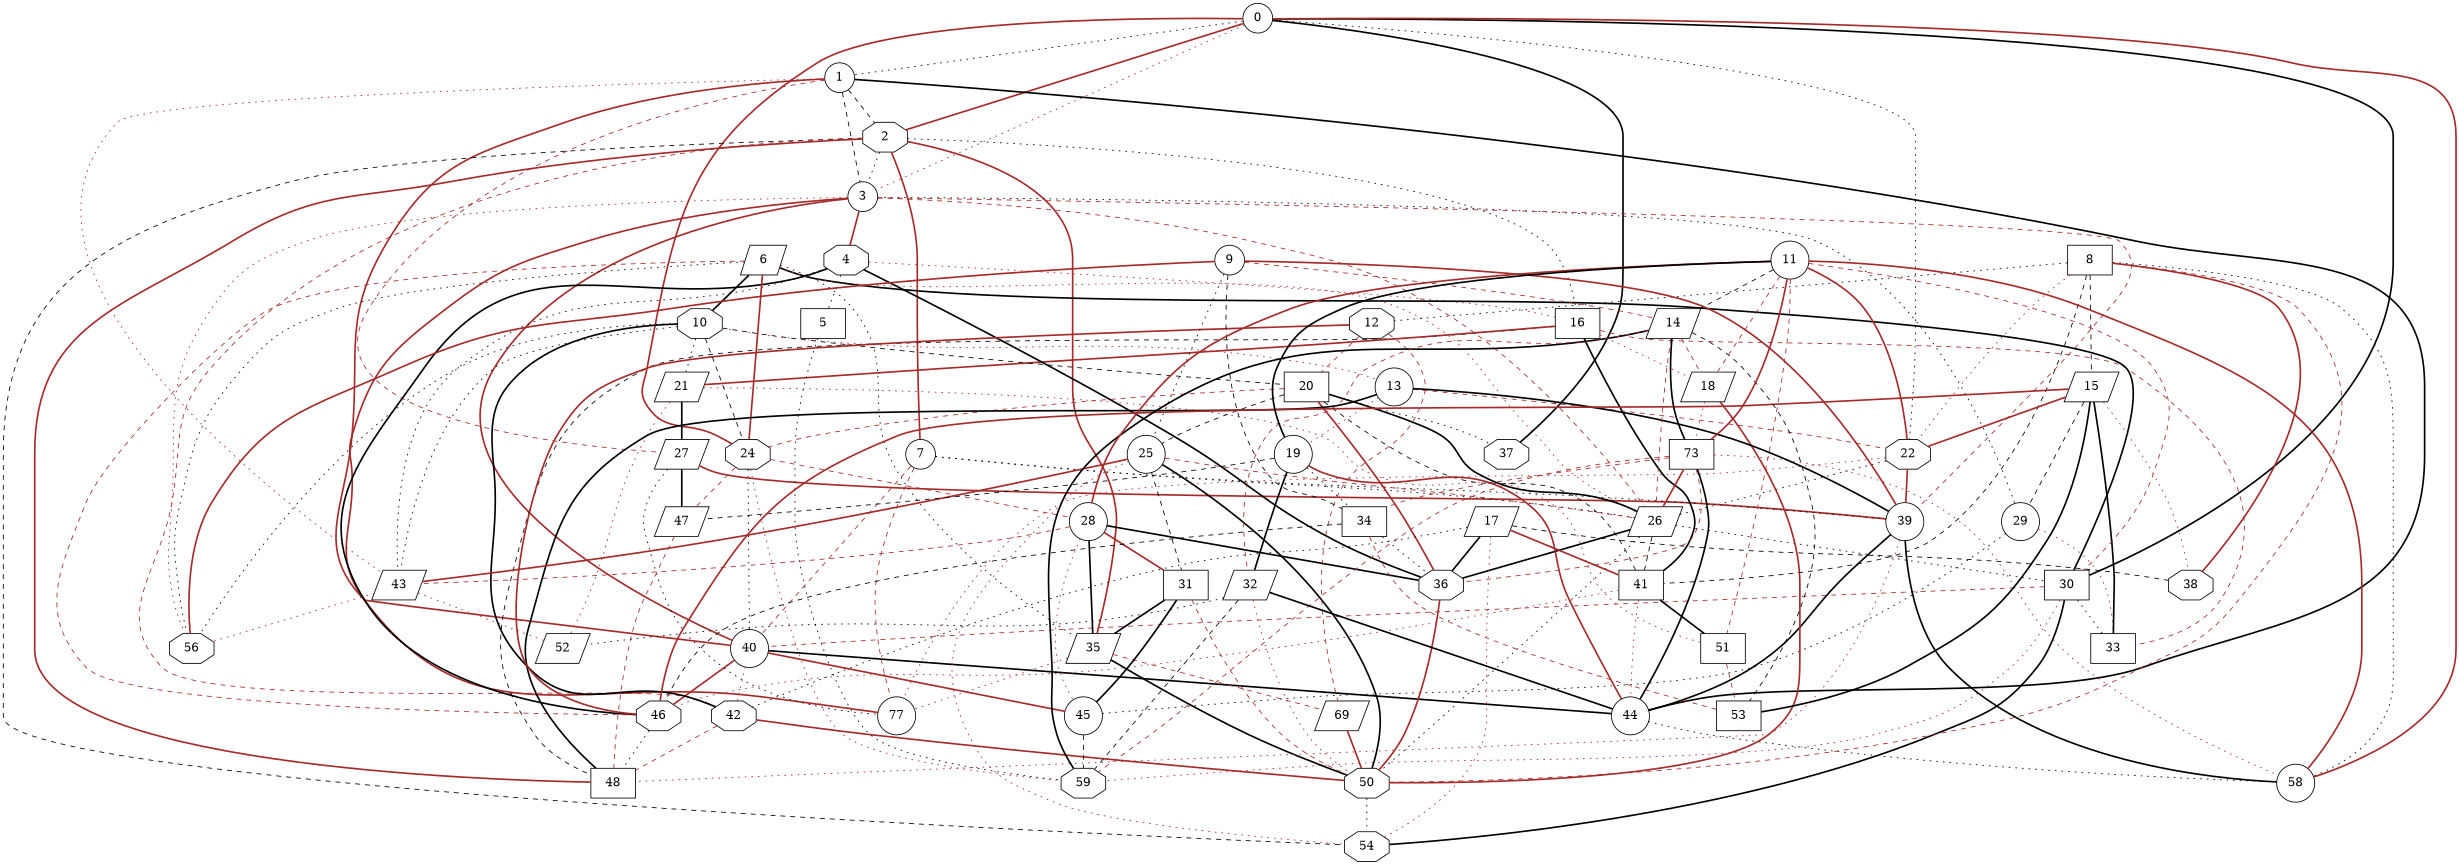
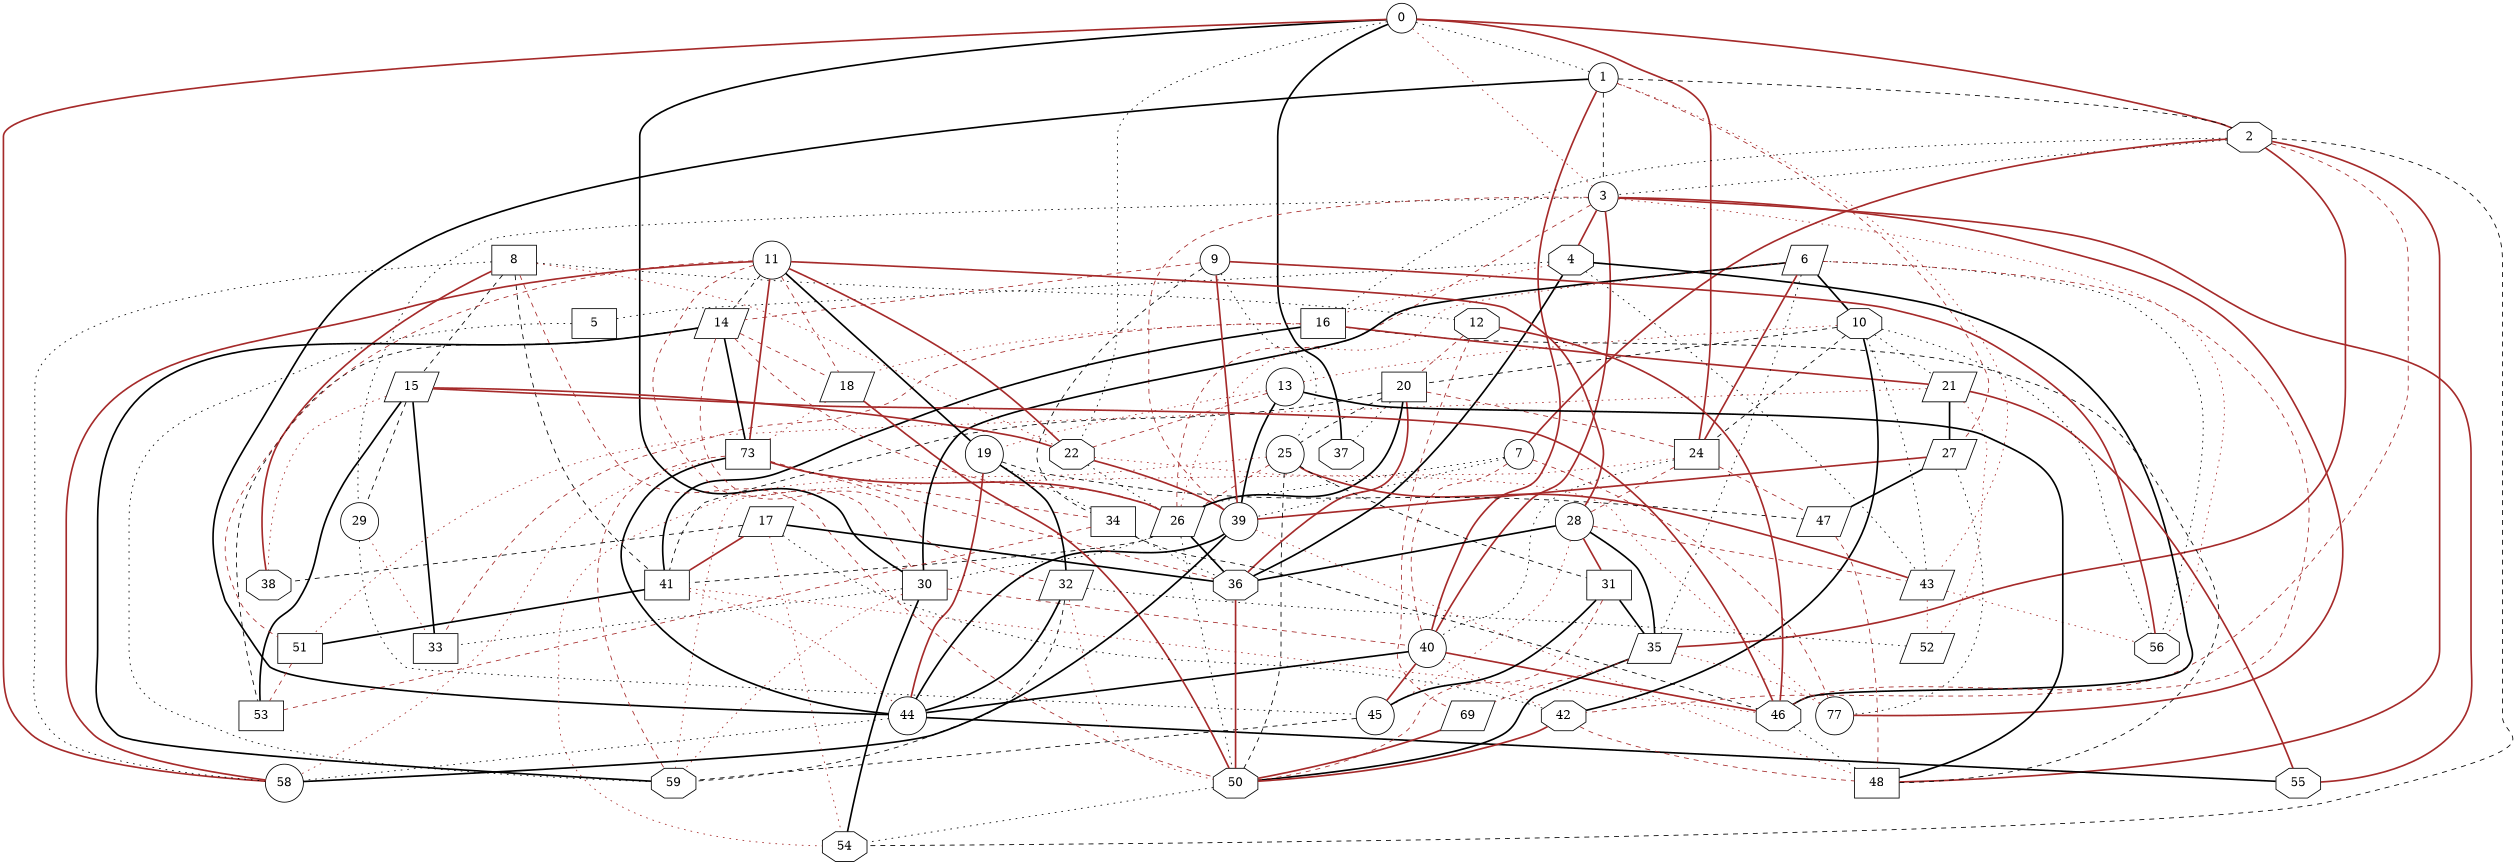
node "24": shape octagon -> box
edge "25" -- "50": style bold -> dashed
node "55": added
